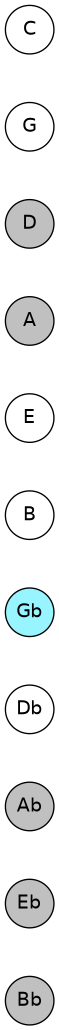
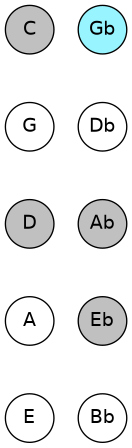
node "C": fillcolor white -> gray
node "A": fillcolor gray -> white
node "B": removed
node "Bb": fillcolor gray -> white
